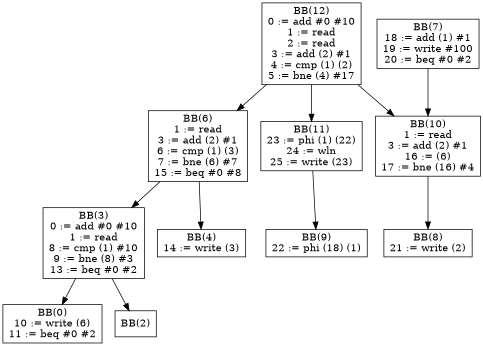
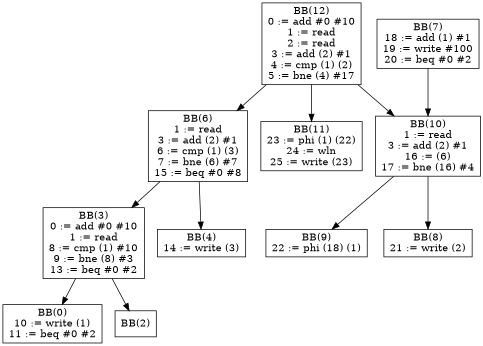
edge "BB(11) 23 := phi (1) (22) 24 := wln 25 := write (23)" -> "BB(9) 22 := phi (18) (1)": now "BB(10) 1 := read 3 := add (2) #1 16 := (6) 17 := bne (16) #4" -> "BB(9) 22 := phi (18) (1)"
node "BB(0) 10 := write (6) 11 := beq #0 #2": label "BB(0) 10 := write (6) 11 := beq #0 #2" -> "BB(0) 10 := write (1) 11 := beq #0 #2"
